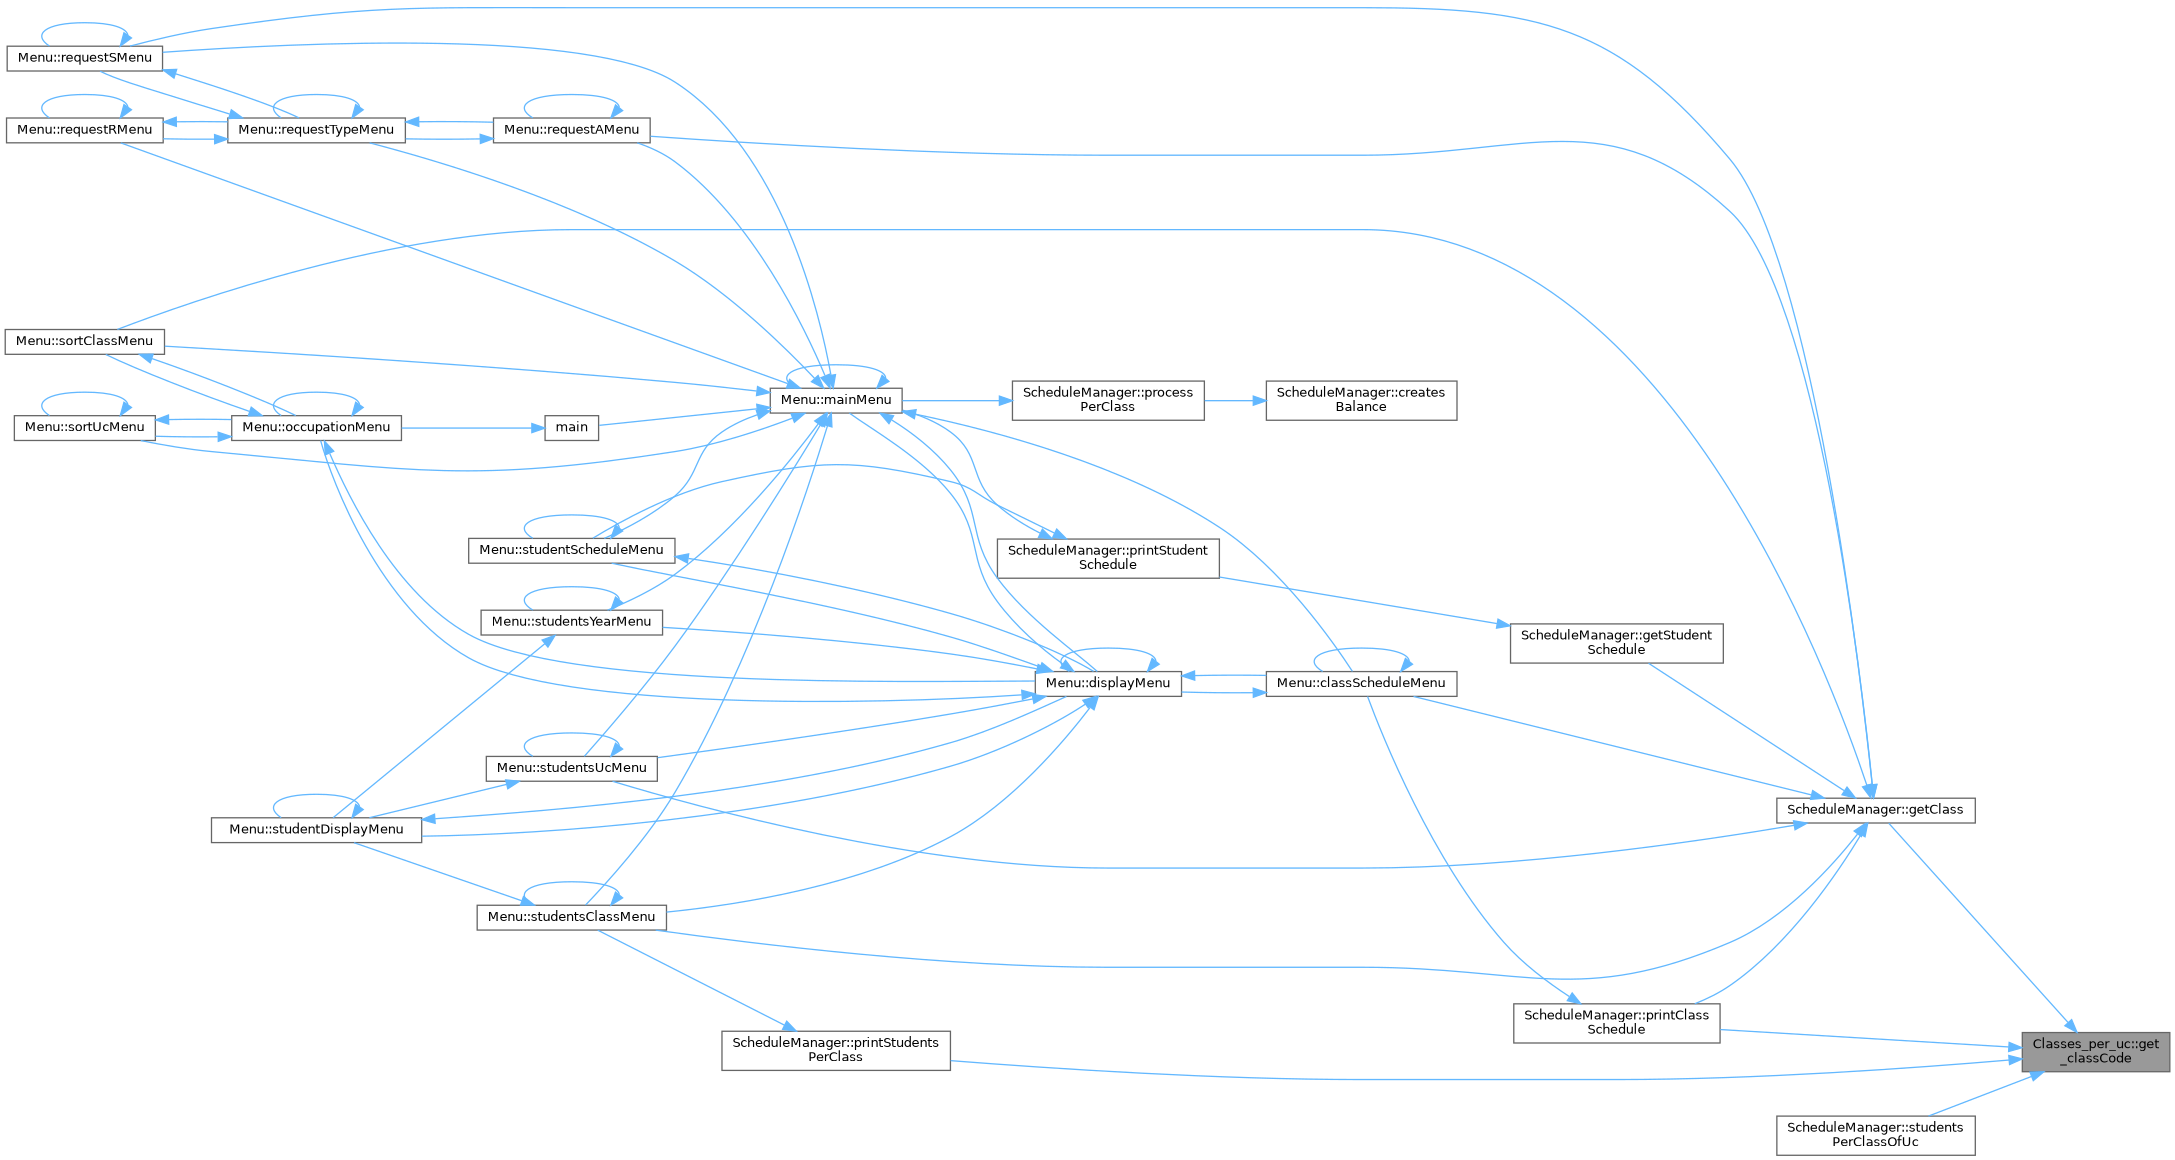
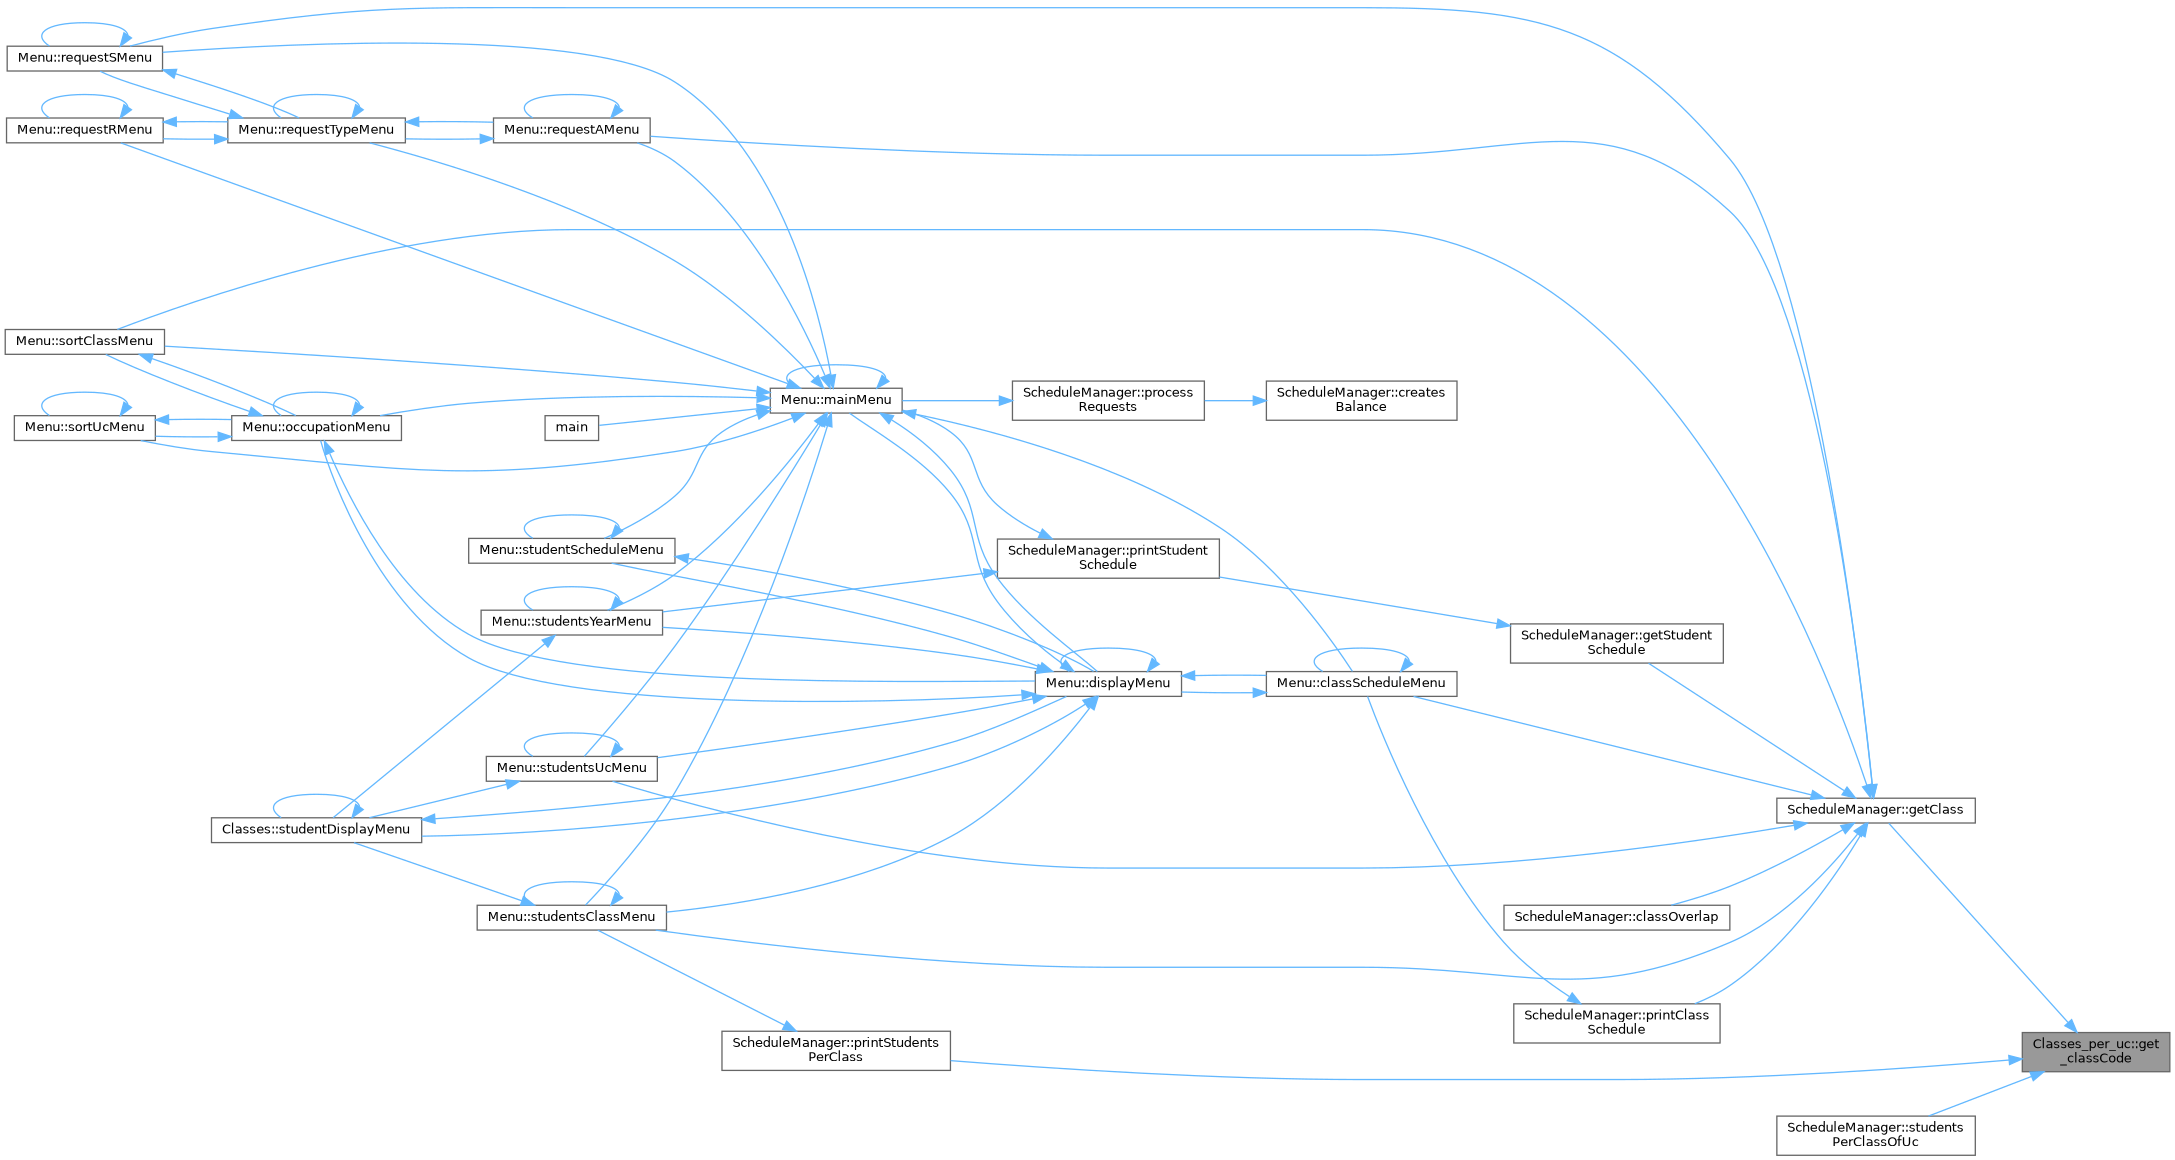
node "ScheduleManager::process PerClass": label "ScheduleManager::process PerClass" -> "ScheduleManager::process Requests"
edge "Menu::occupationMenu" -> "main": now "Menu::occupationMenu" -> "Menu::mainMenu"
edge "Menu::studentScheduleMenu" -> "ScheduleManager::printStudent Schedule": now "Menu::studentsYearMenu" -> "ScheduleManager::printStudent Schedule"
node "Menu::studentDisplayMenu": label "Menu::studentDisplayMenu" -> "Classes::studentDisplayMenu"
node "ScheduleManager::classOverlap": added
edge "ScheduleManager::printClass Schedule" -> "Classes_per_uc::get _classCode": removed
